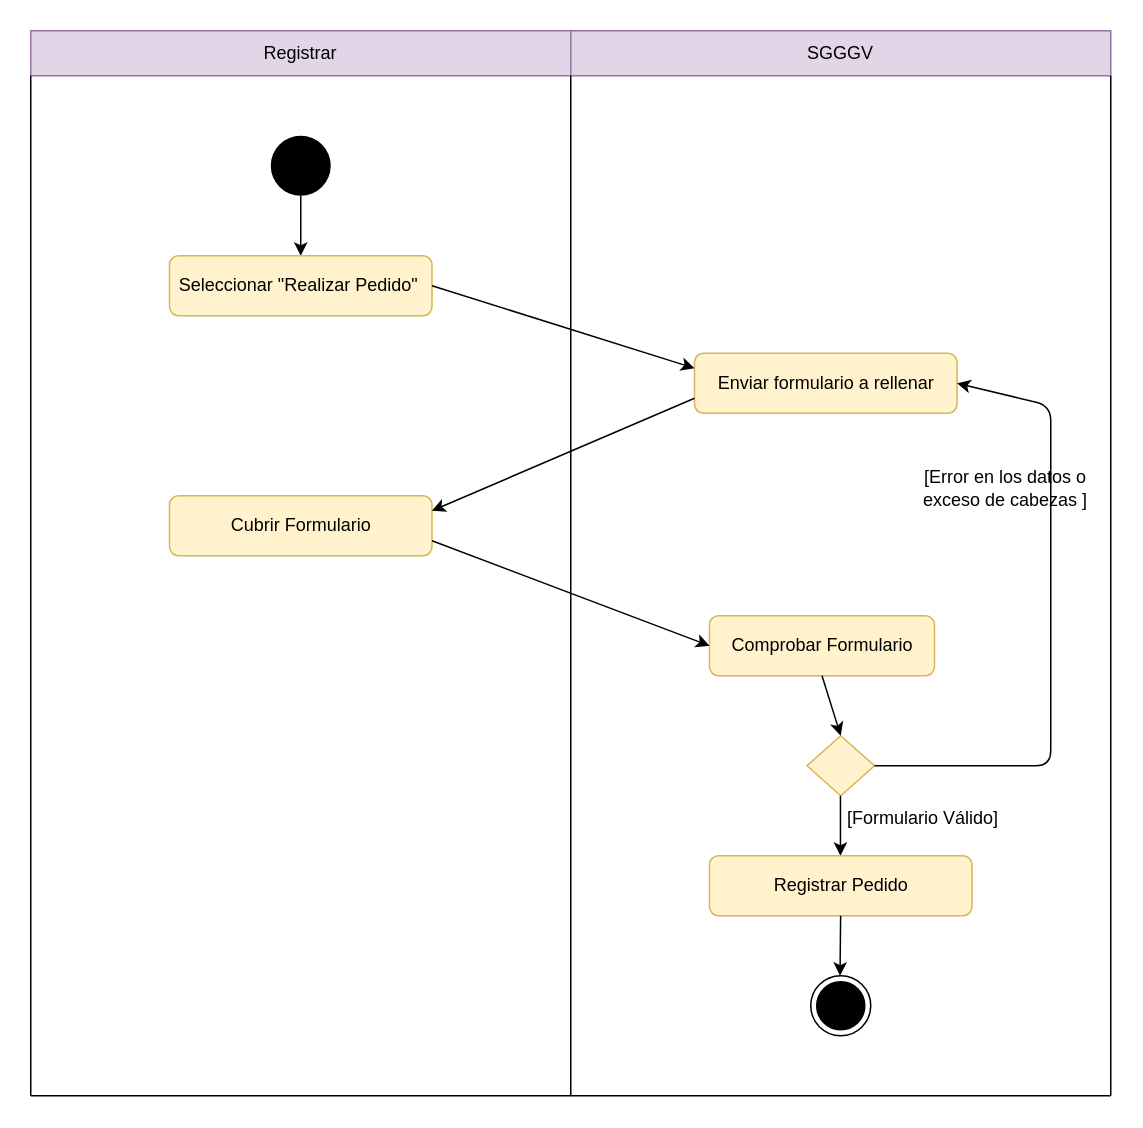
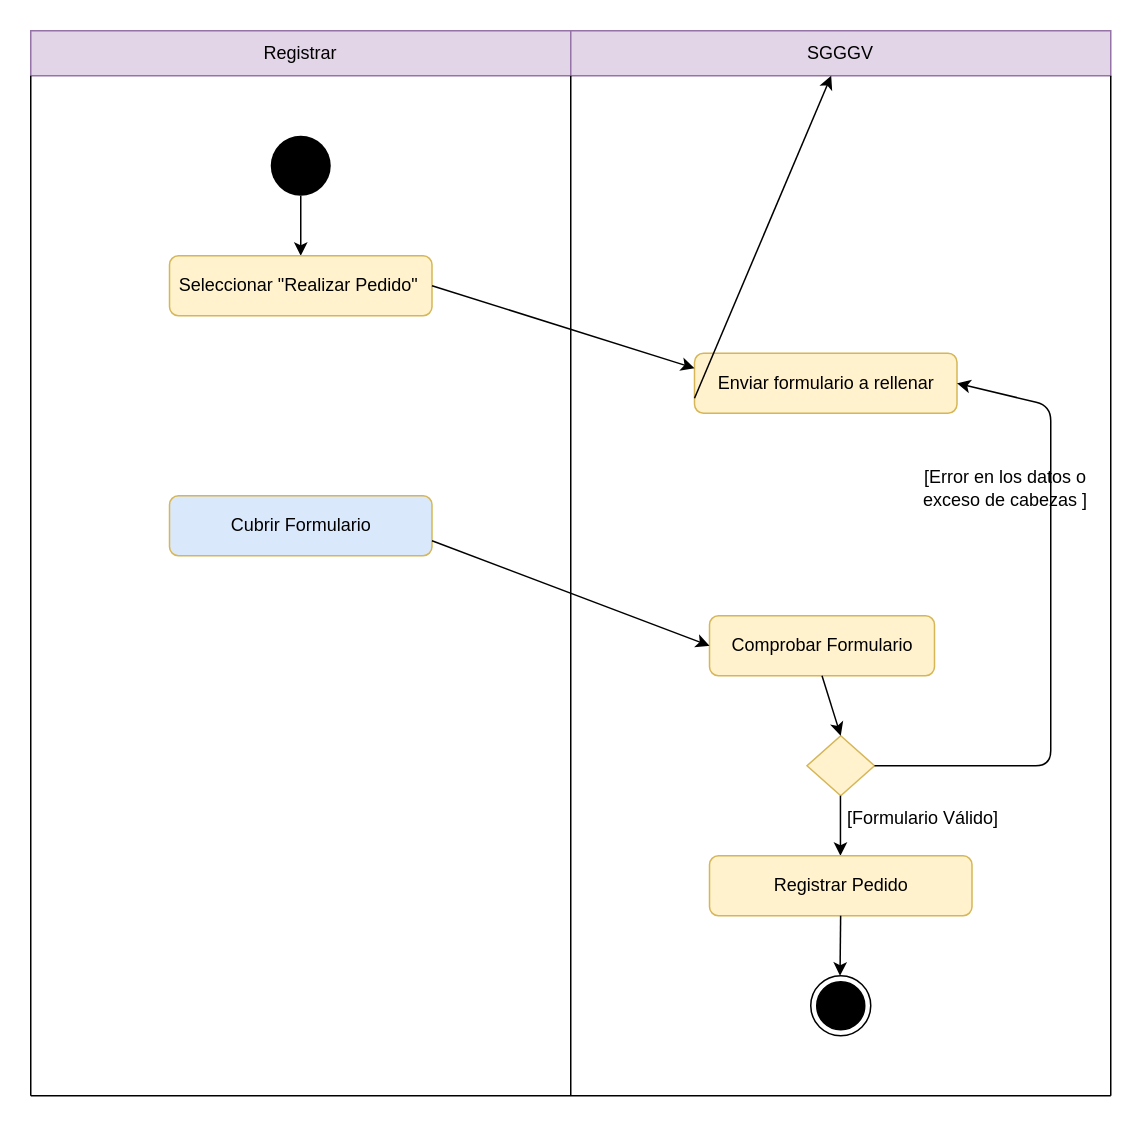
edge "Enviar formulario a rellenar" -> "Cubrir Formulario": now "Enviar formulario a rellenar" -> "SGGGV"
node "Cubrir Formulario": fillcolor #fff2cc -> #dae8fc
